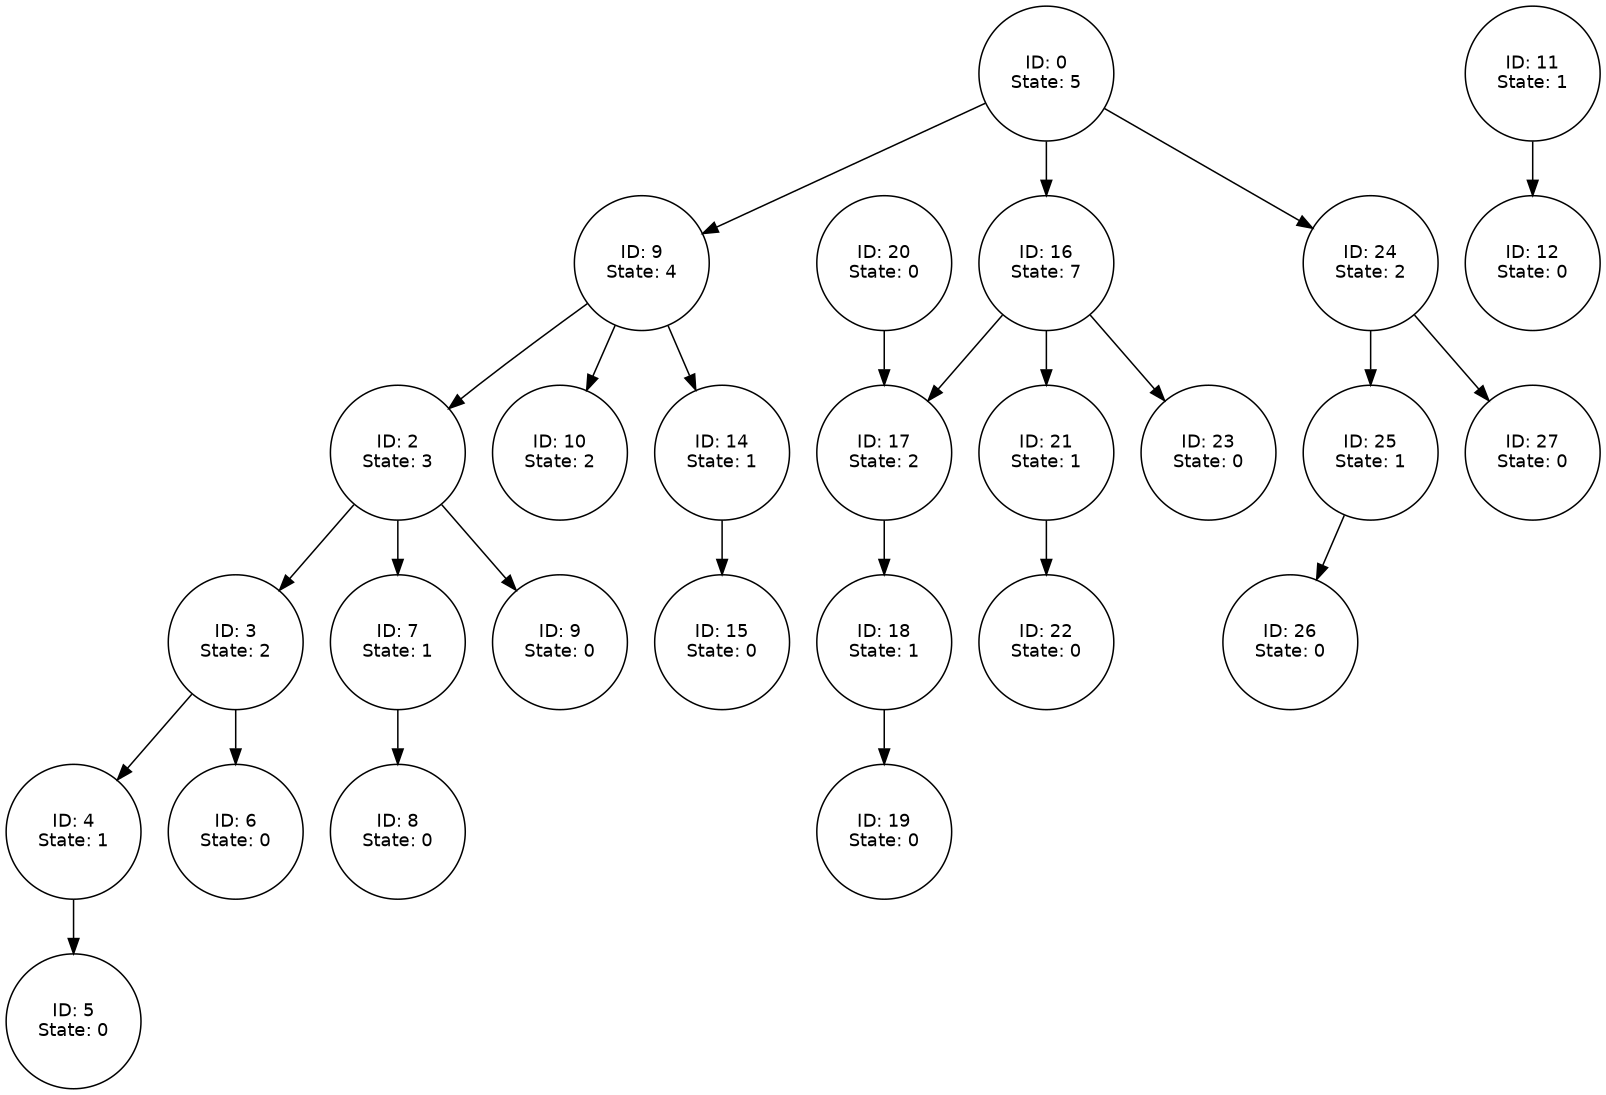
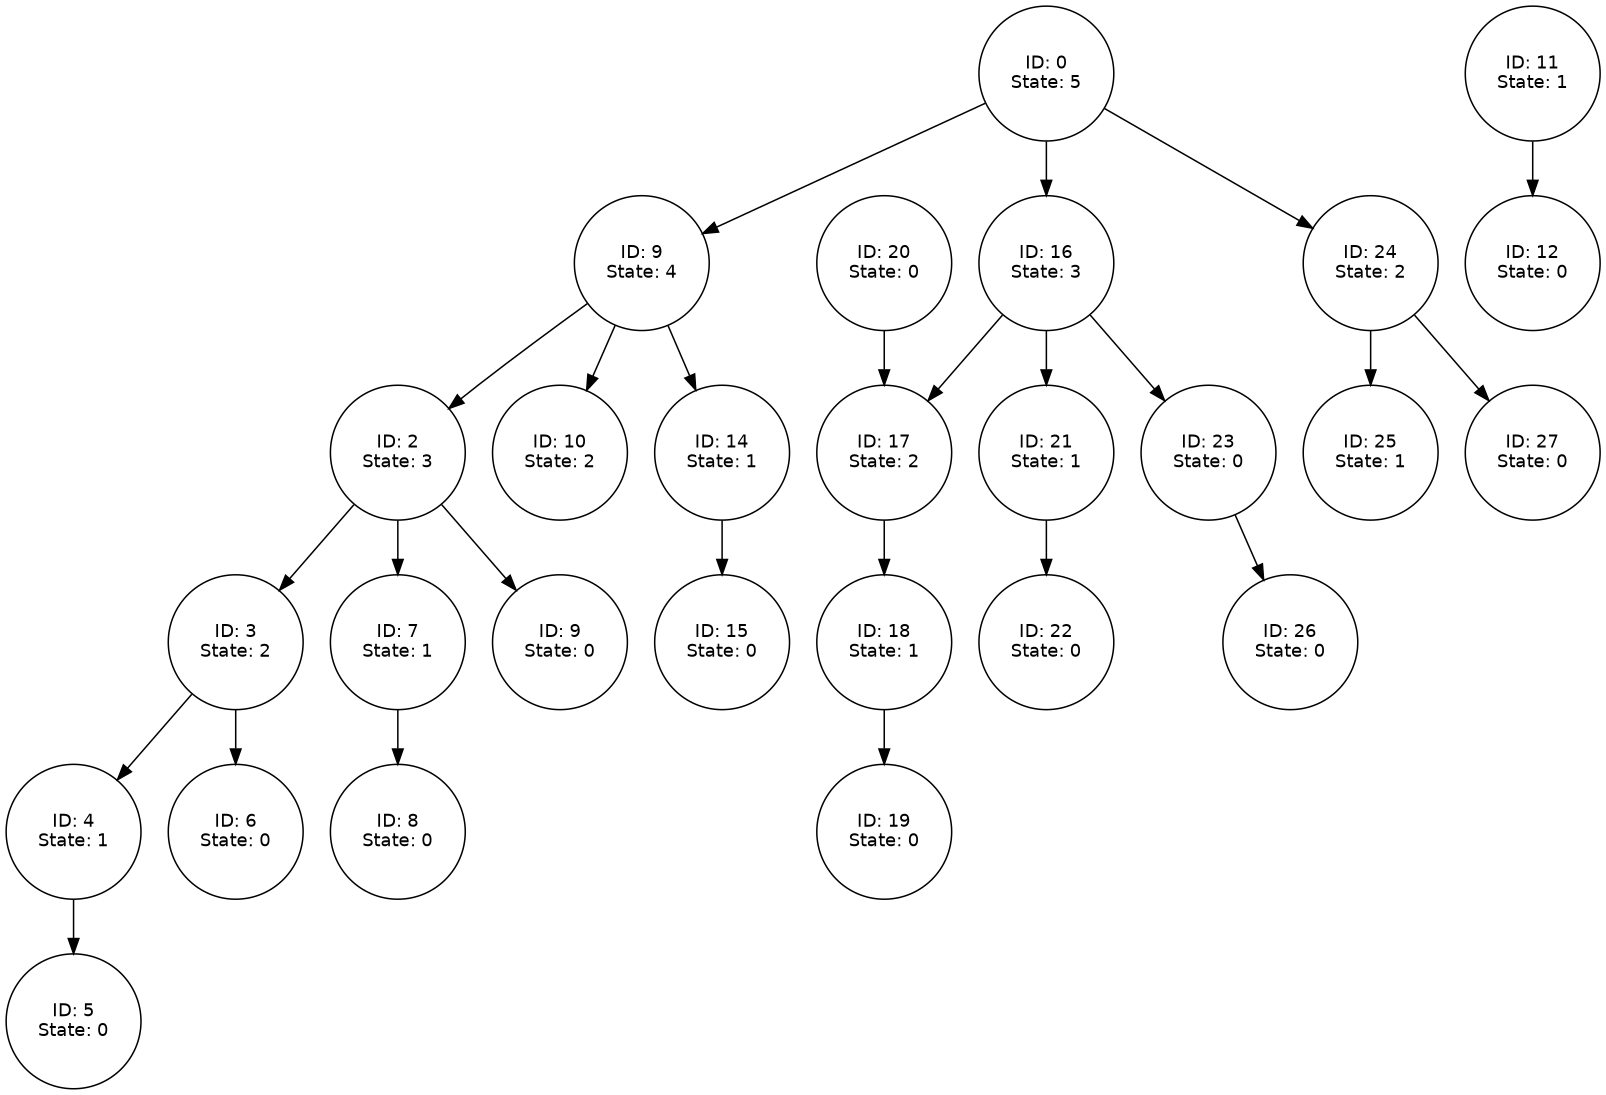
node "ID: 16 State: 7": label "ID: 16 State: 7" -> "ID: 16 State: 3"
edge "ID: 25 State: 1" -> "ID: 26 State: 0": now "ID: 23 State: 0" -> "ID: 26 State: 0"
